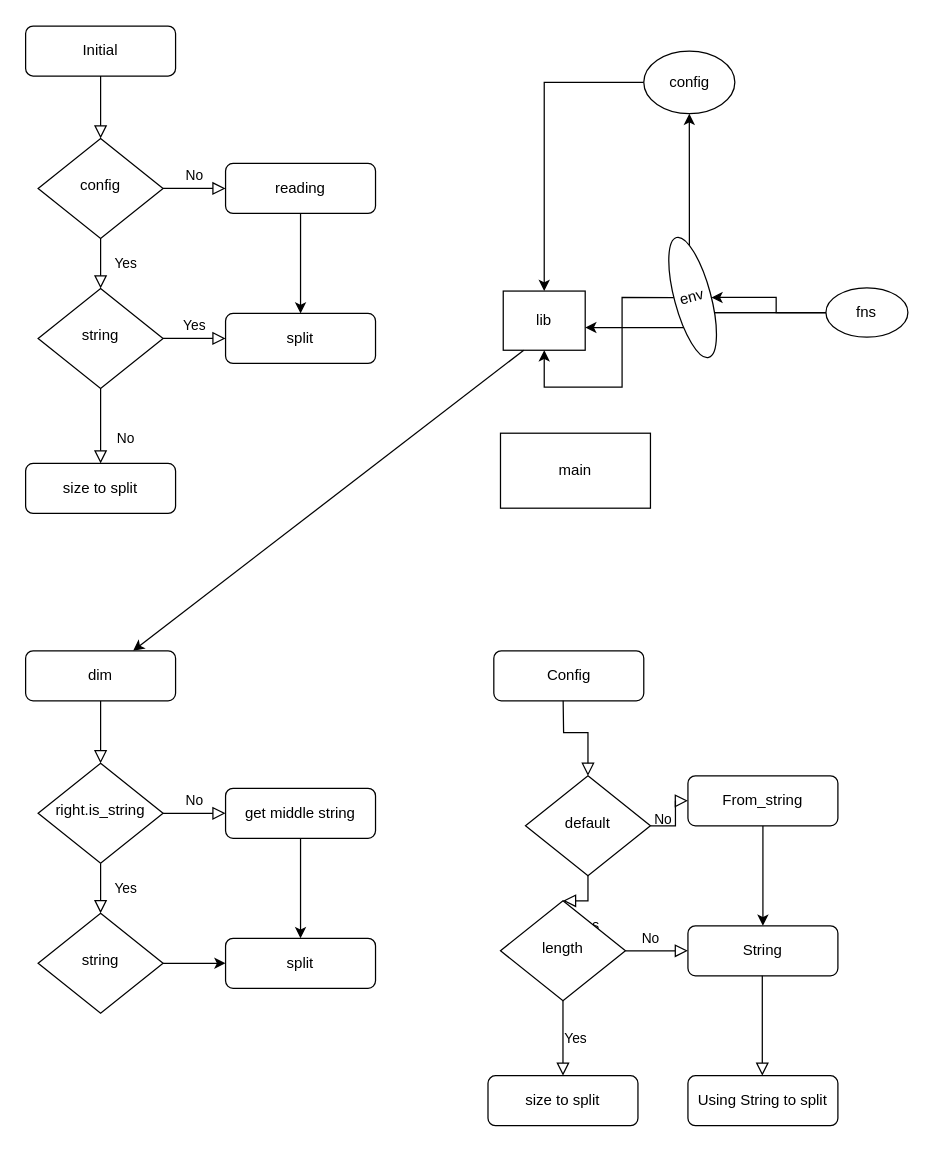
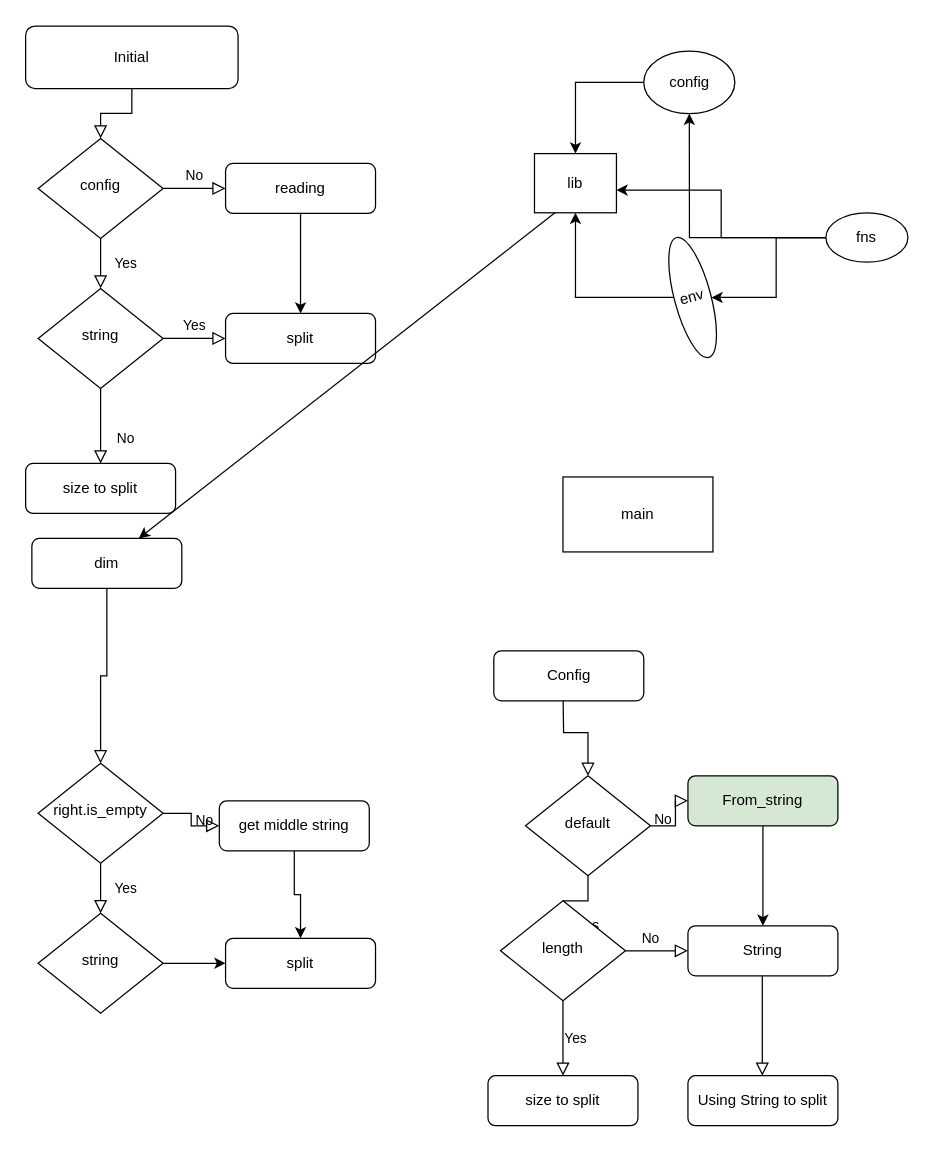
node "Initial": size 150x50 -> 213x63
node "fns": moved (867, 312) -> (867, 237)
node "lib": moved (544, 320) -> (576, 183)
node "main": moved (576, 470) -> (638, 514)
node "dim": moved (101, 676) -> (107, 563)
node "From_string": fillcolor #ffffff -> #d5e8d4
node "right.is_string": label "right.is_string" -> "right.is_empty"
node "get middle string": moved (301, 813) -> (294, 826)
edge "default" -> "length": arrowhead block -> none
